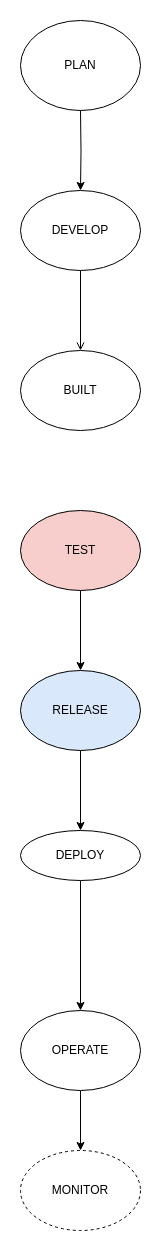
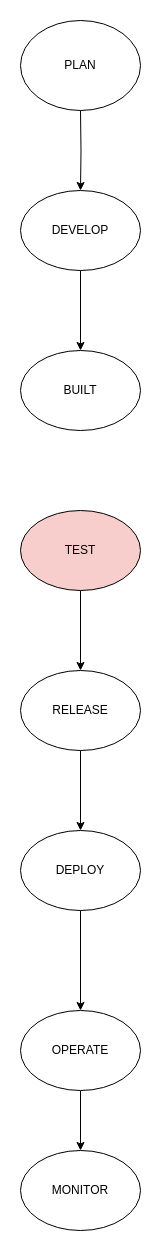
edge "DEVELOP" -> "BUILT": arrowhead open -> classic
node "RELEASE": fillcolor #dae8fc -> #ffffff
node "DEPLOY": size 120x50 -> 120x80
node "MONITOR": style dashed -> solid
